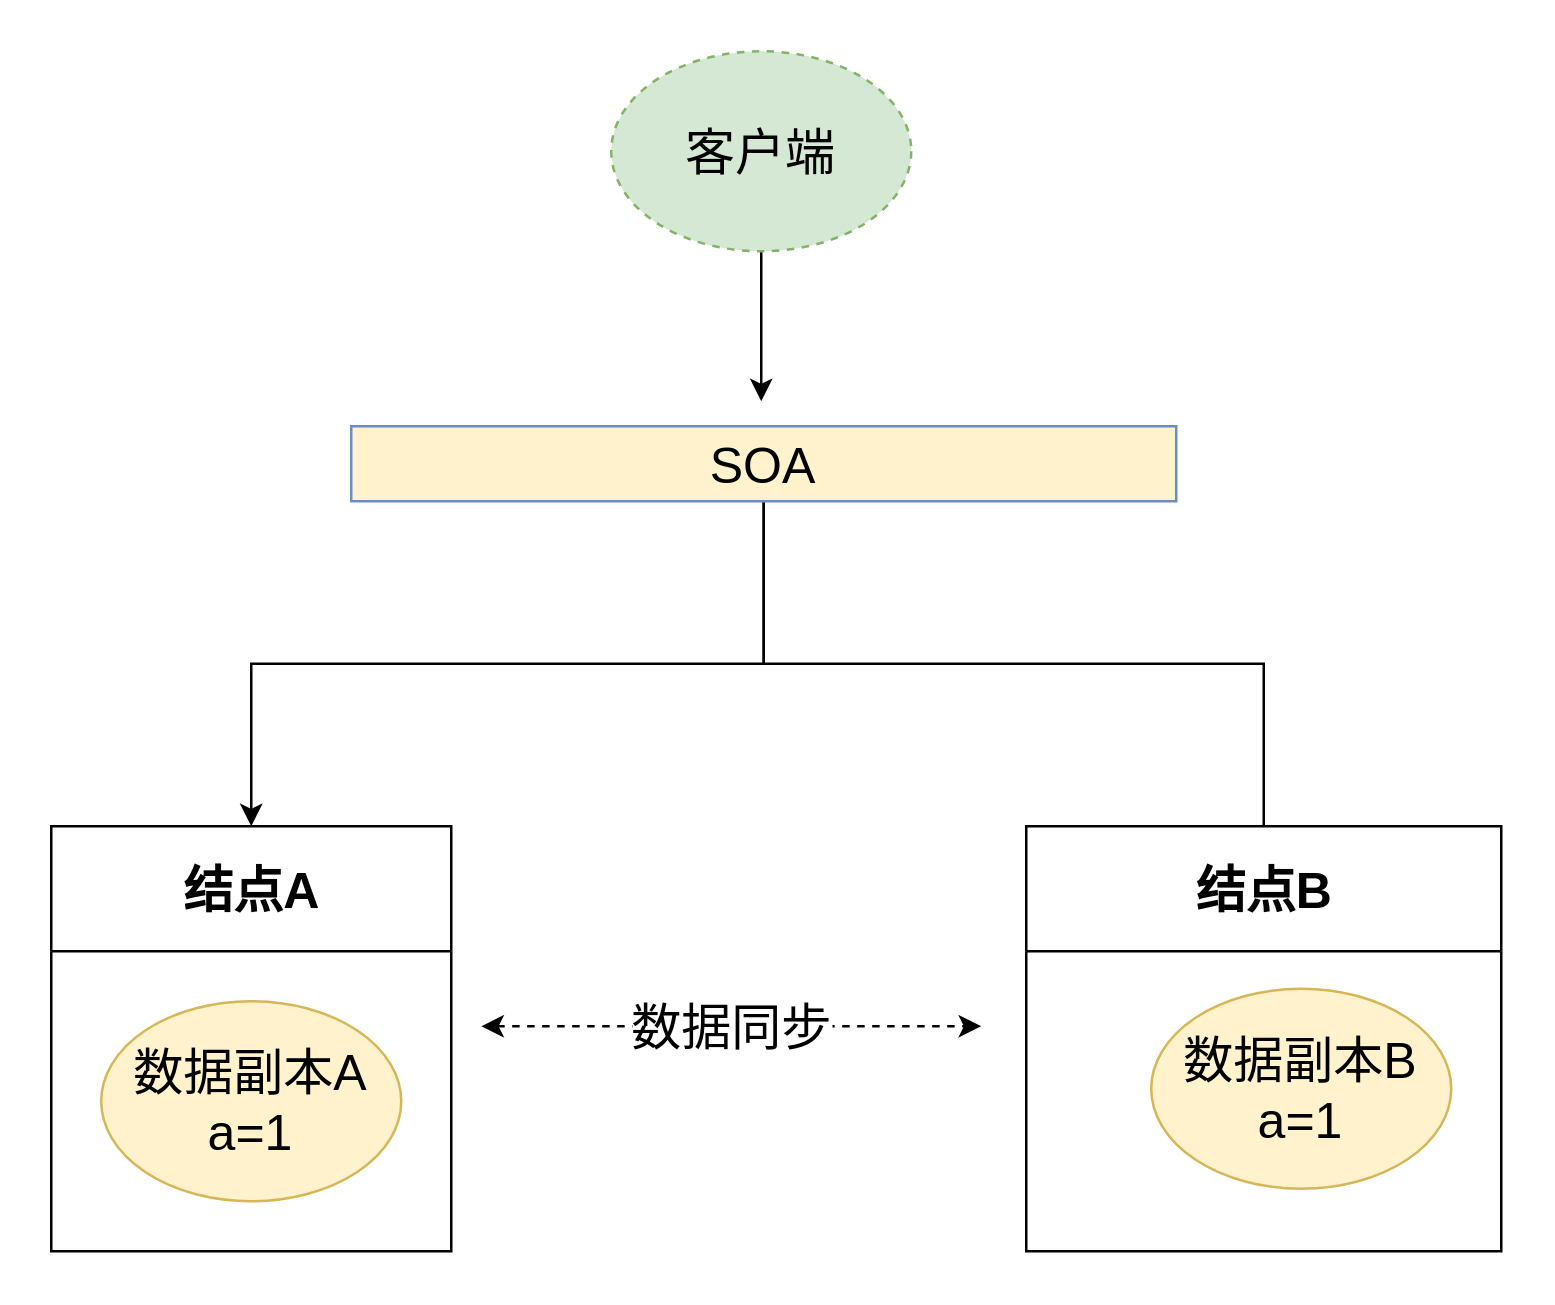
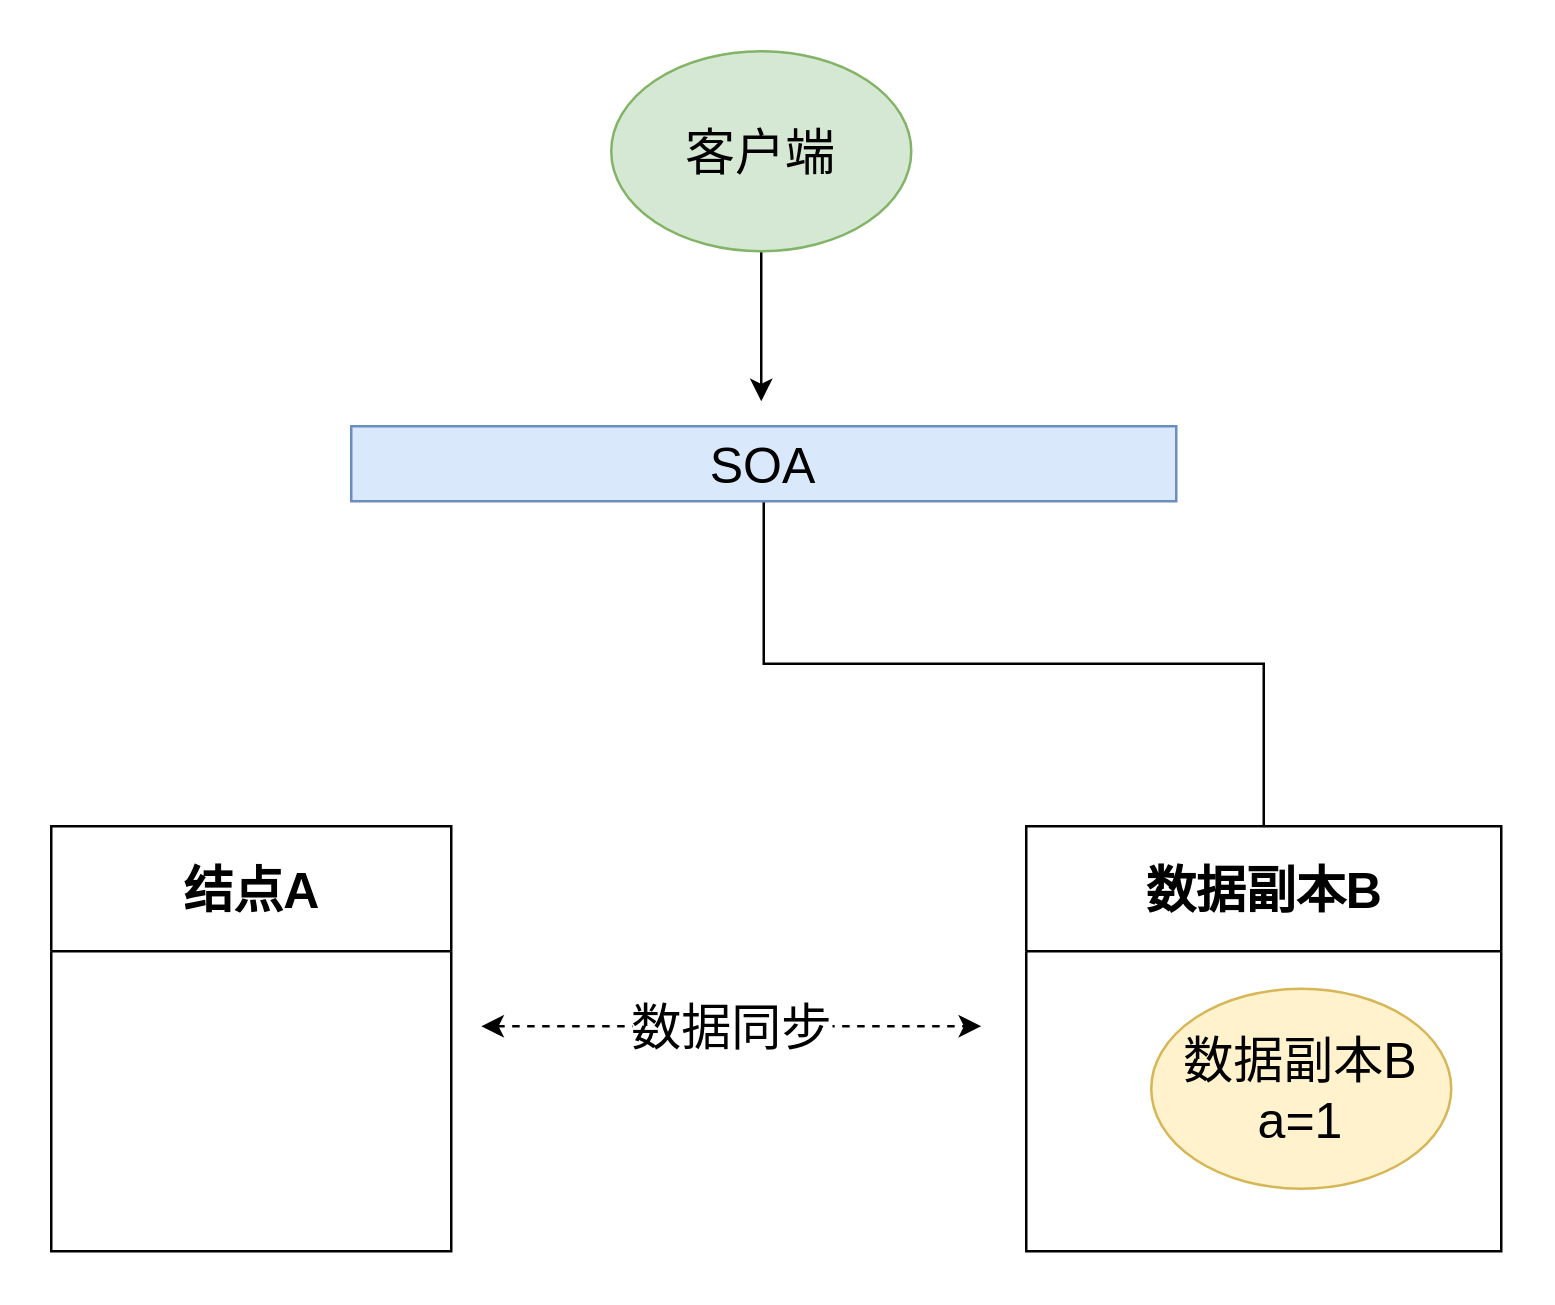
node "客户端": style dashed -> solid
node "SOA": fillcolor #fff2cc -> #dae8fc
edge "SOA" -> "结点A": removed
node "结点B": label "结点B" -> "数据副本B"
node "数据副本A a=1": removed
